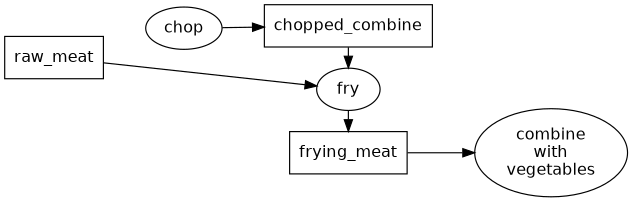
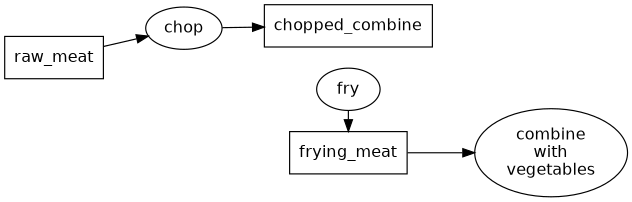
edge "chopped_combine" -> "fry": removed
edge "raw_meat" -> "fry": now "raw_meat" -> "chop"
